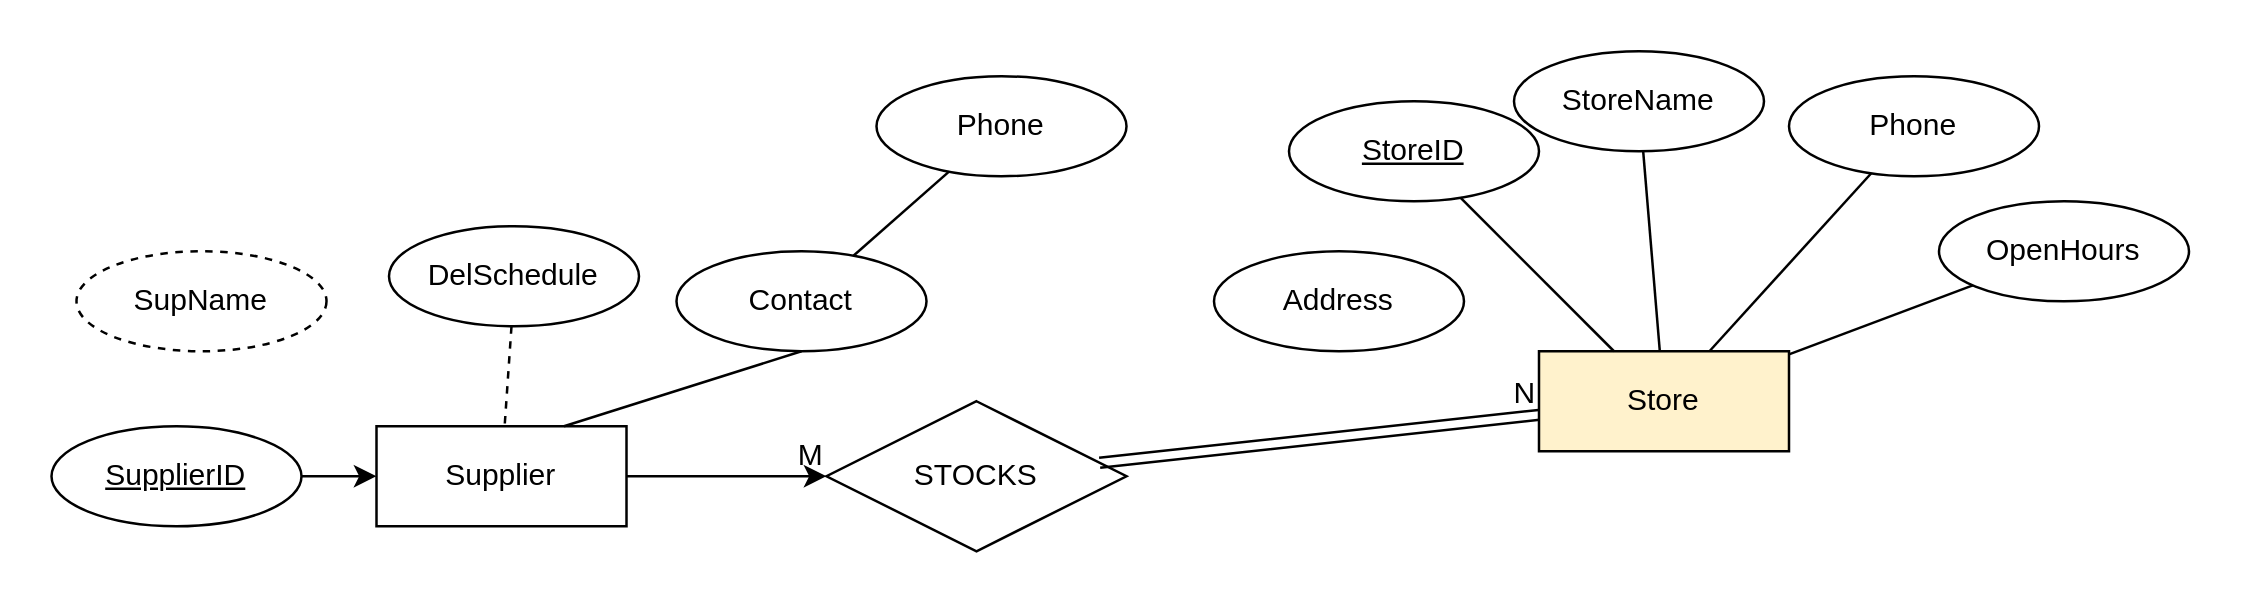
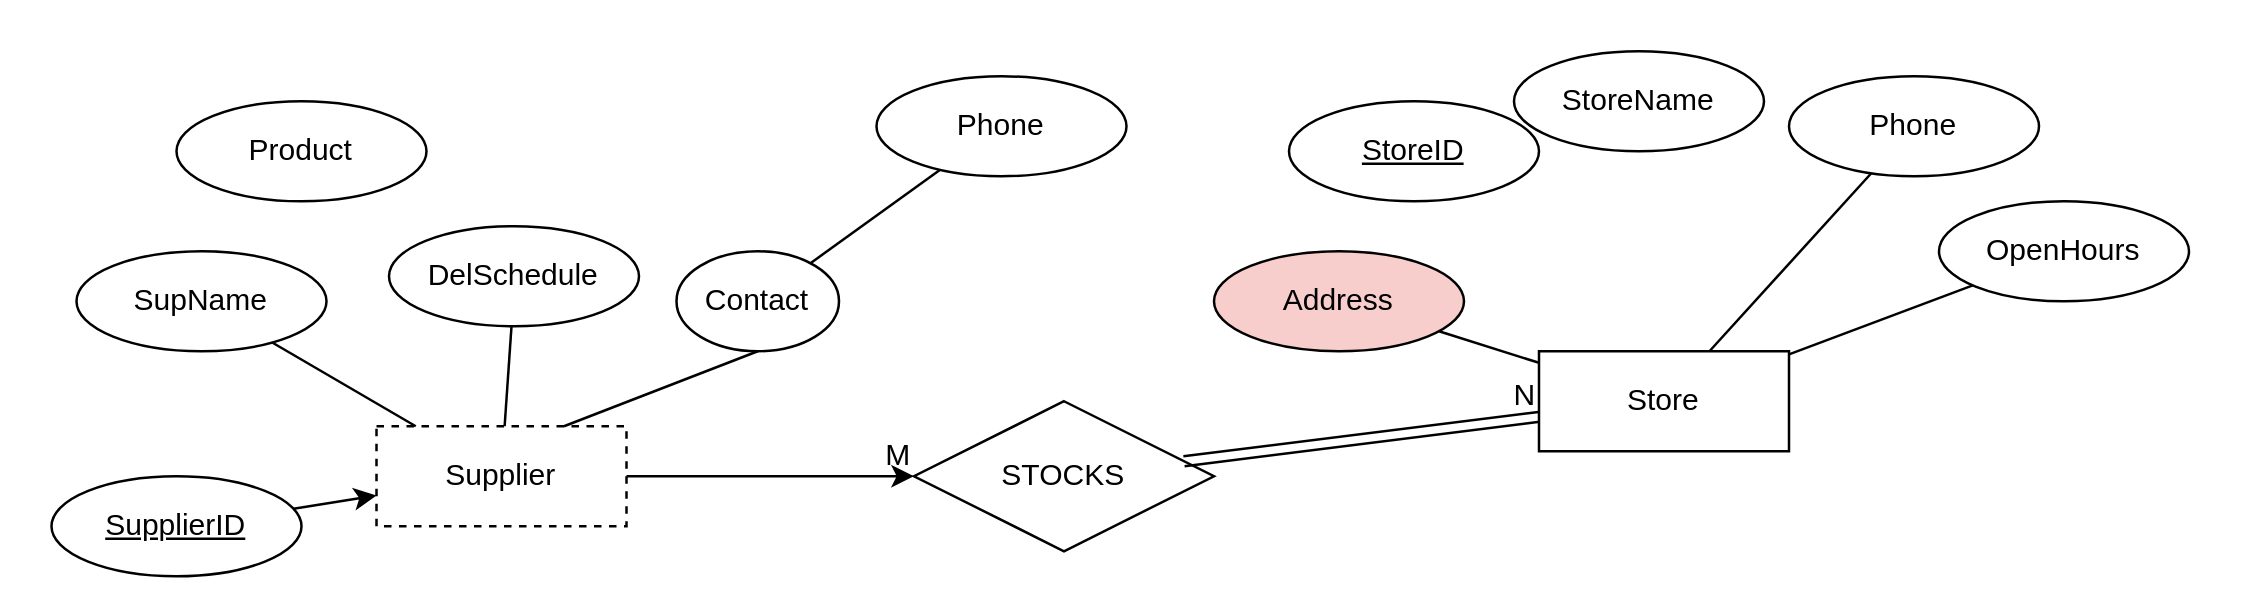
node "Product": added
edge "StoreName" -- "Store": removed
edge "StoreID" -- "Store": removed
node "SupName": style dashed -> solid
node "Contact": size 250x100 -> 163x100
node "Address": fillcolor #ffffff -> #f8cecc
edge "Address" -- "Store": added
edge "DelSchedule" -- "Supplier": style dashed -> solid
edge "SupName" -- "Supplier": added
node "Store": fillcolor #fff2cc -> #ffffff
node "SupplierID": moved (176, 476) -> (176, 526)
node "Supplier": style solid -> dashed
node "STOCKS": moved (976, 476) -> (1064, 476)
